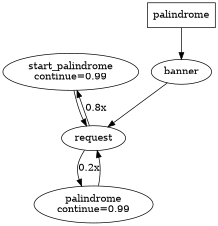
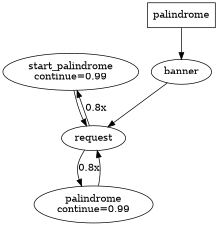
edge "request" -> "palindrome continue=0.99": label "0.2x" -> "0.8x"
